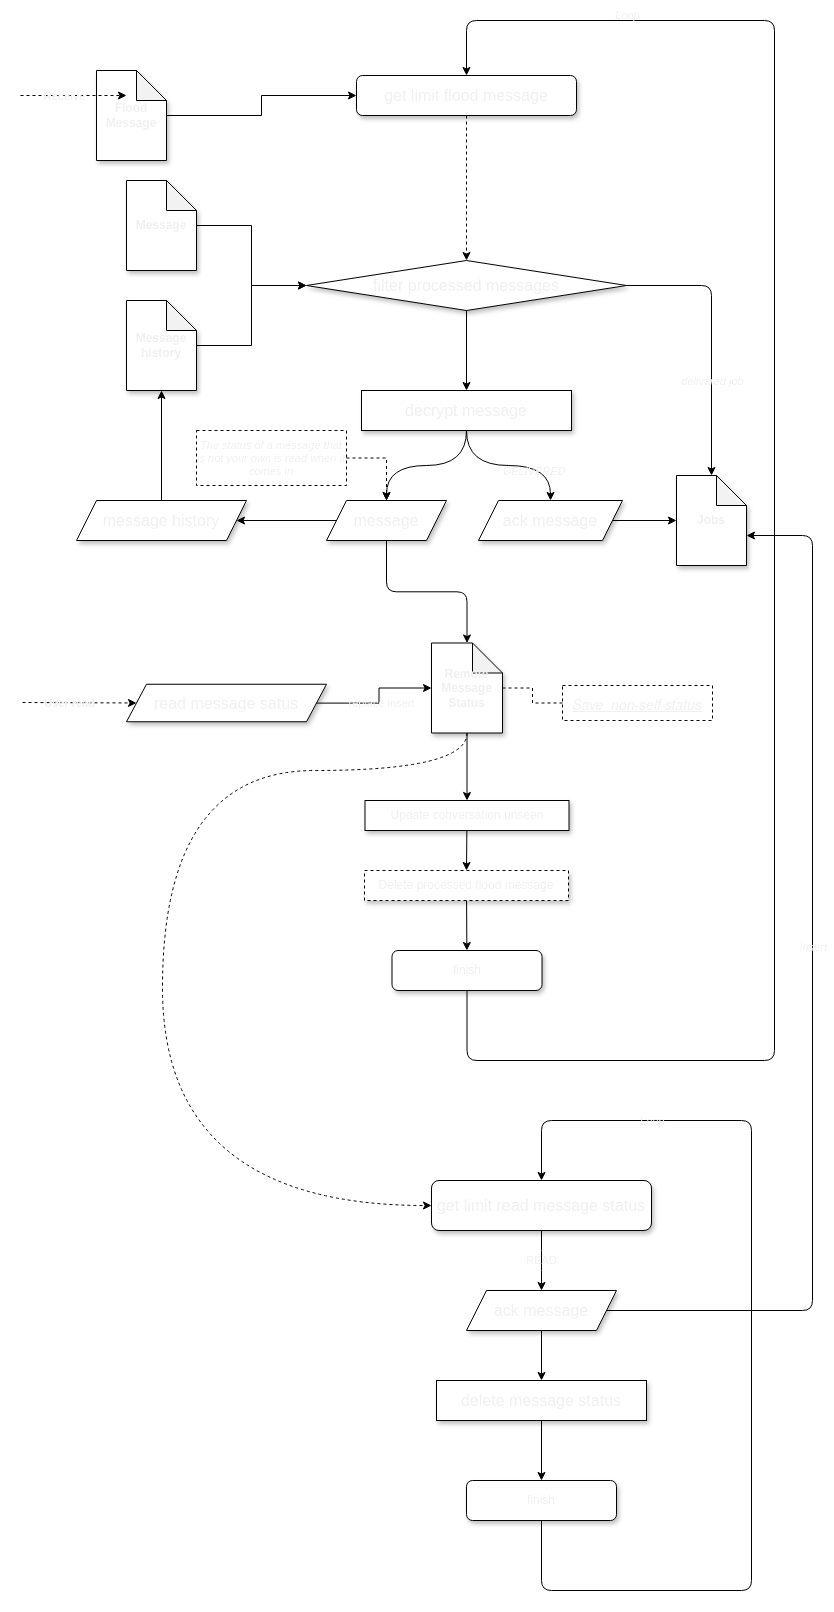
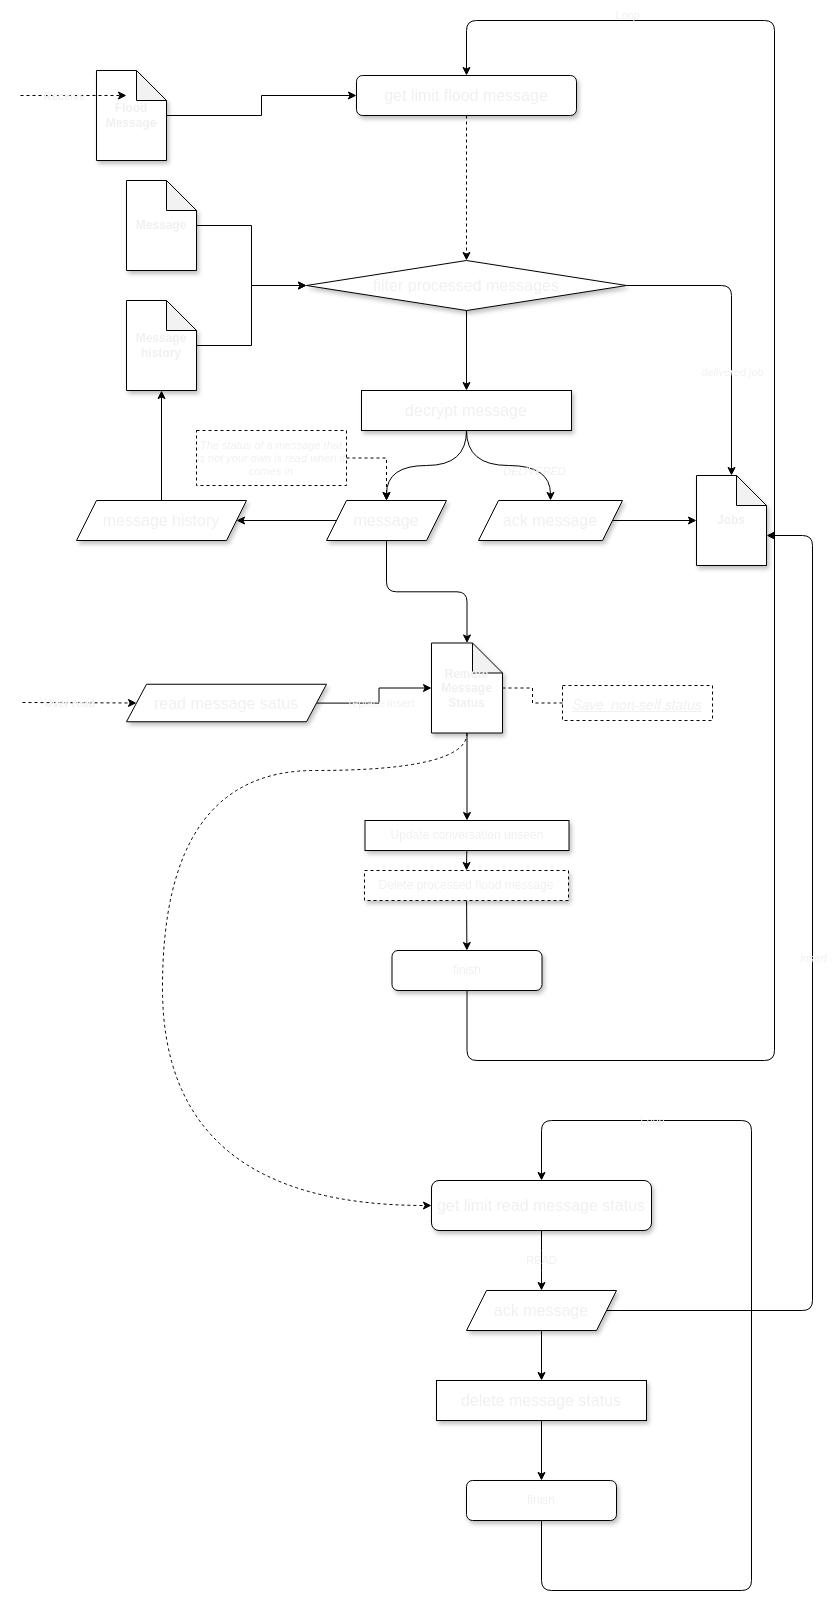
node "Jobs": moved (712, 521) -> (732, 521)
node "Update conversation unseen": moved (467, 816) -> (467, 836)
